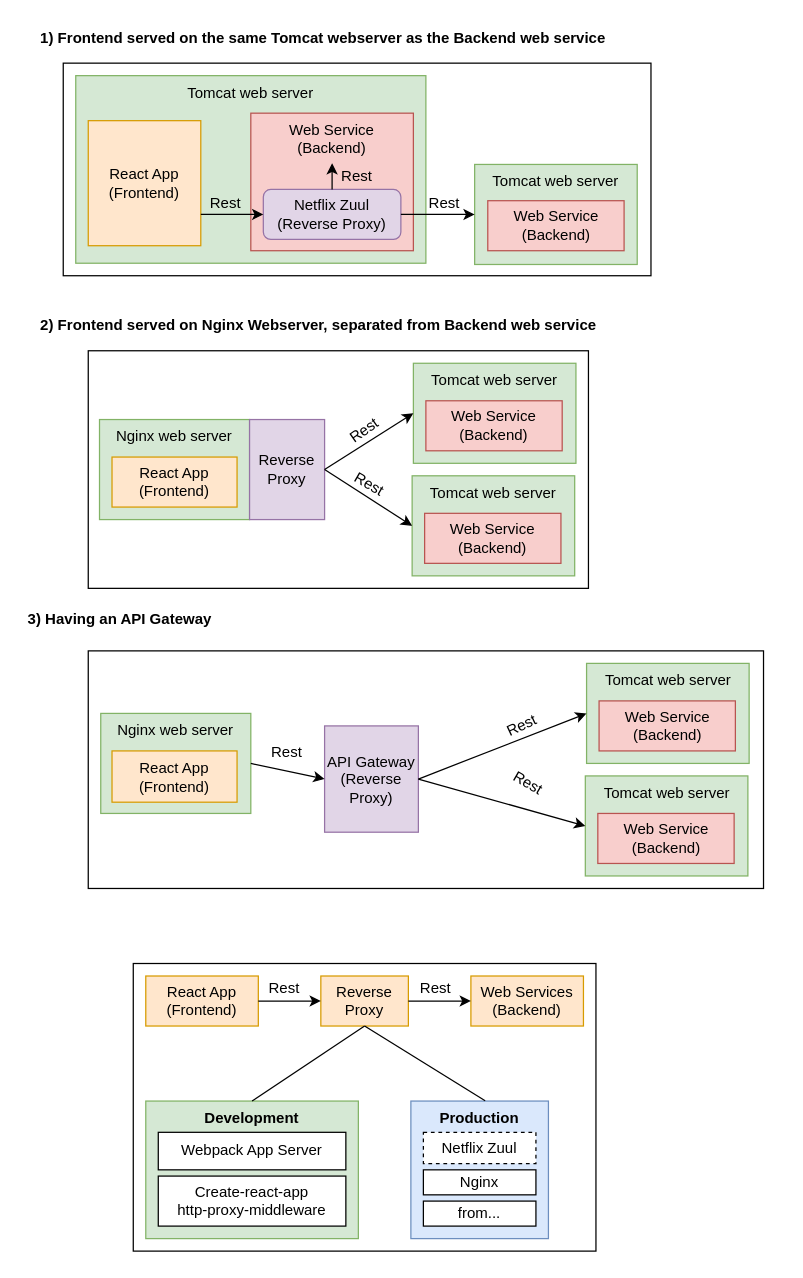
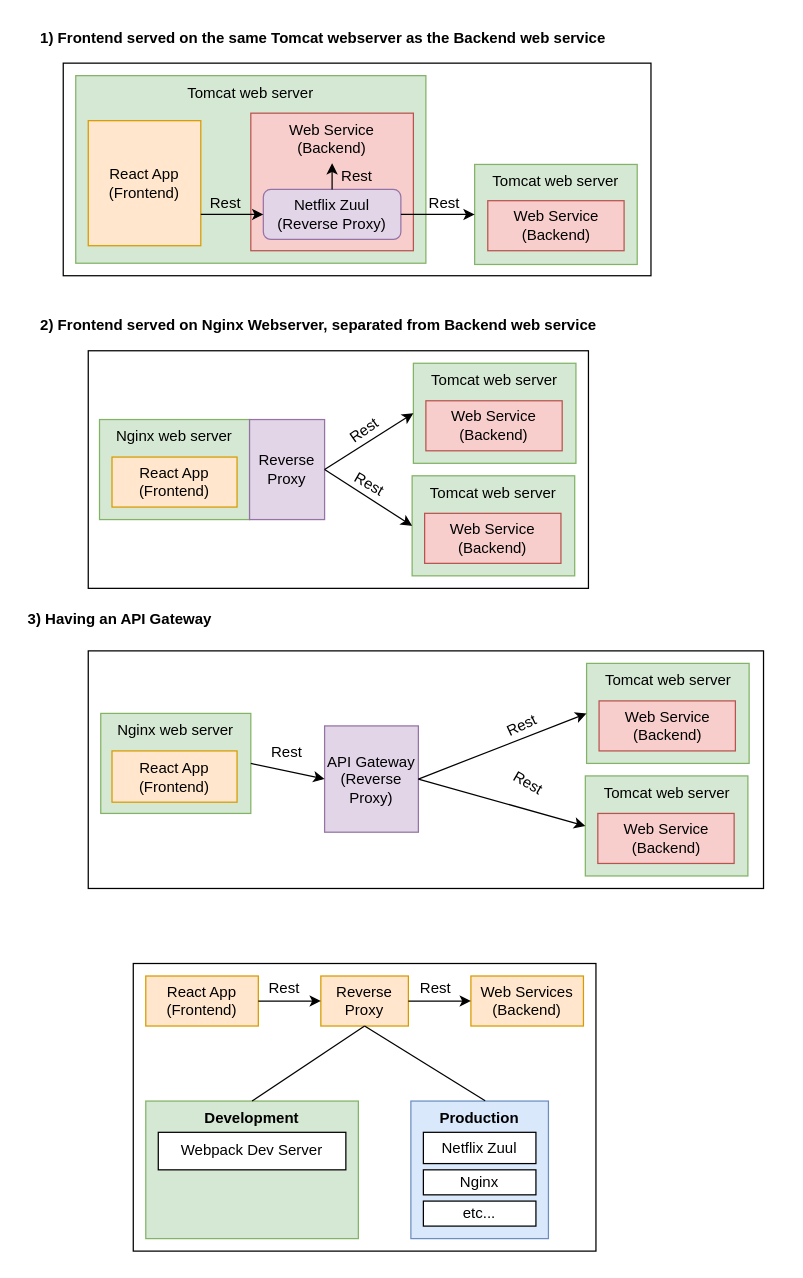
node "Netflix Zuul": style dashed -> solid
node "Webpack App Server": label "Webpack App Server" -> "Webpack Dev Server"
node "Create-react-app http-proxy-middleware": removed
node "from...": label "from..." -> "etc..."
